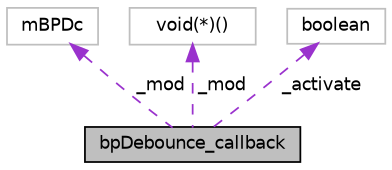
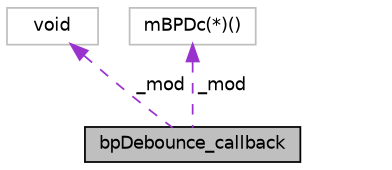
node "mBPDc": label "mBPDc" -> "void"
node "void(*)()": label "void(*)()" -> "mBPDc(*)()"
node "boolean": removed
